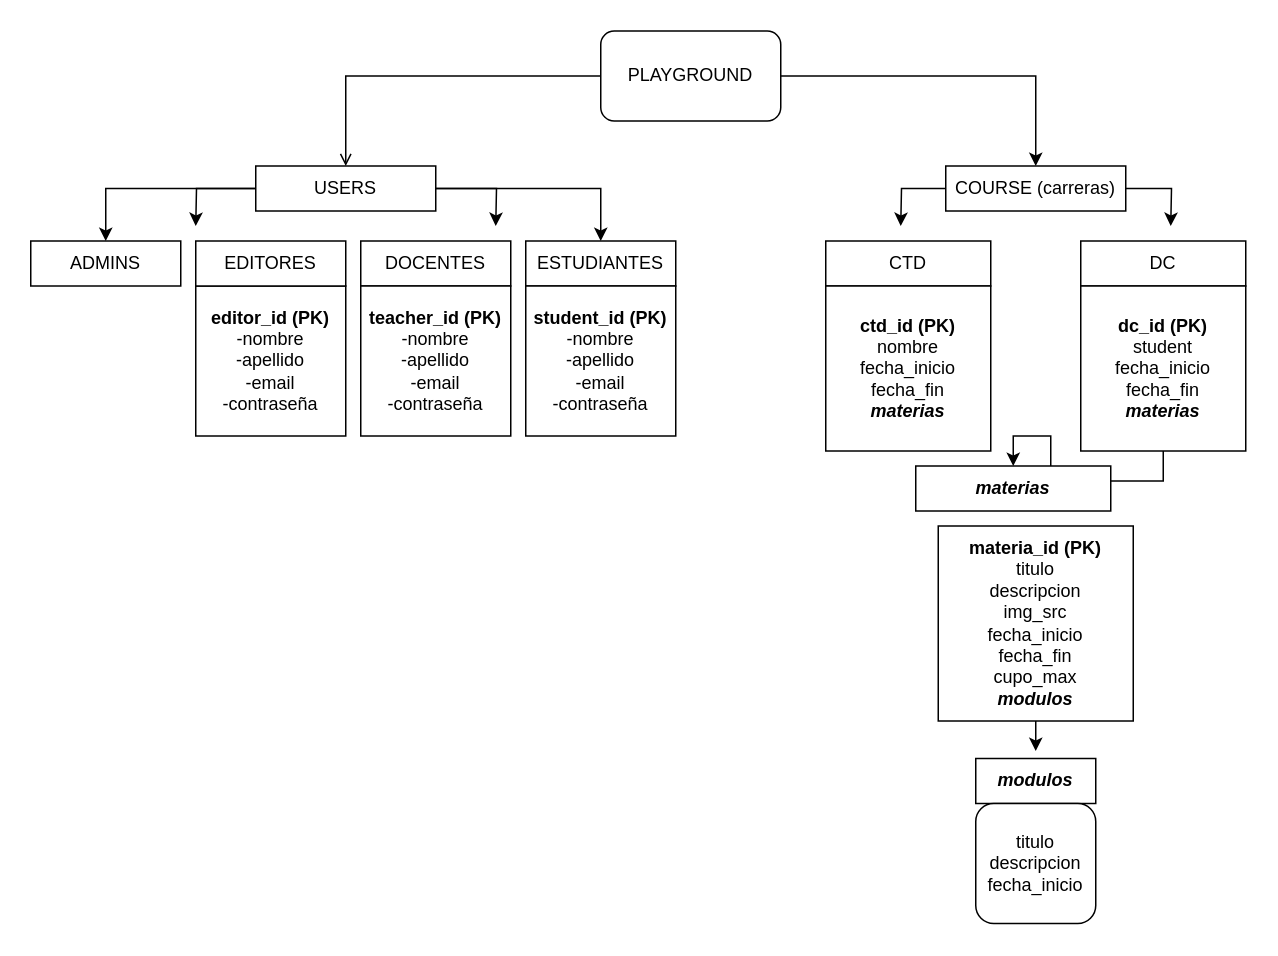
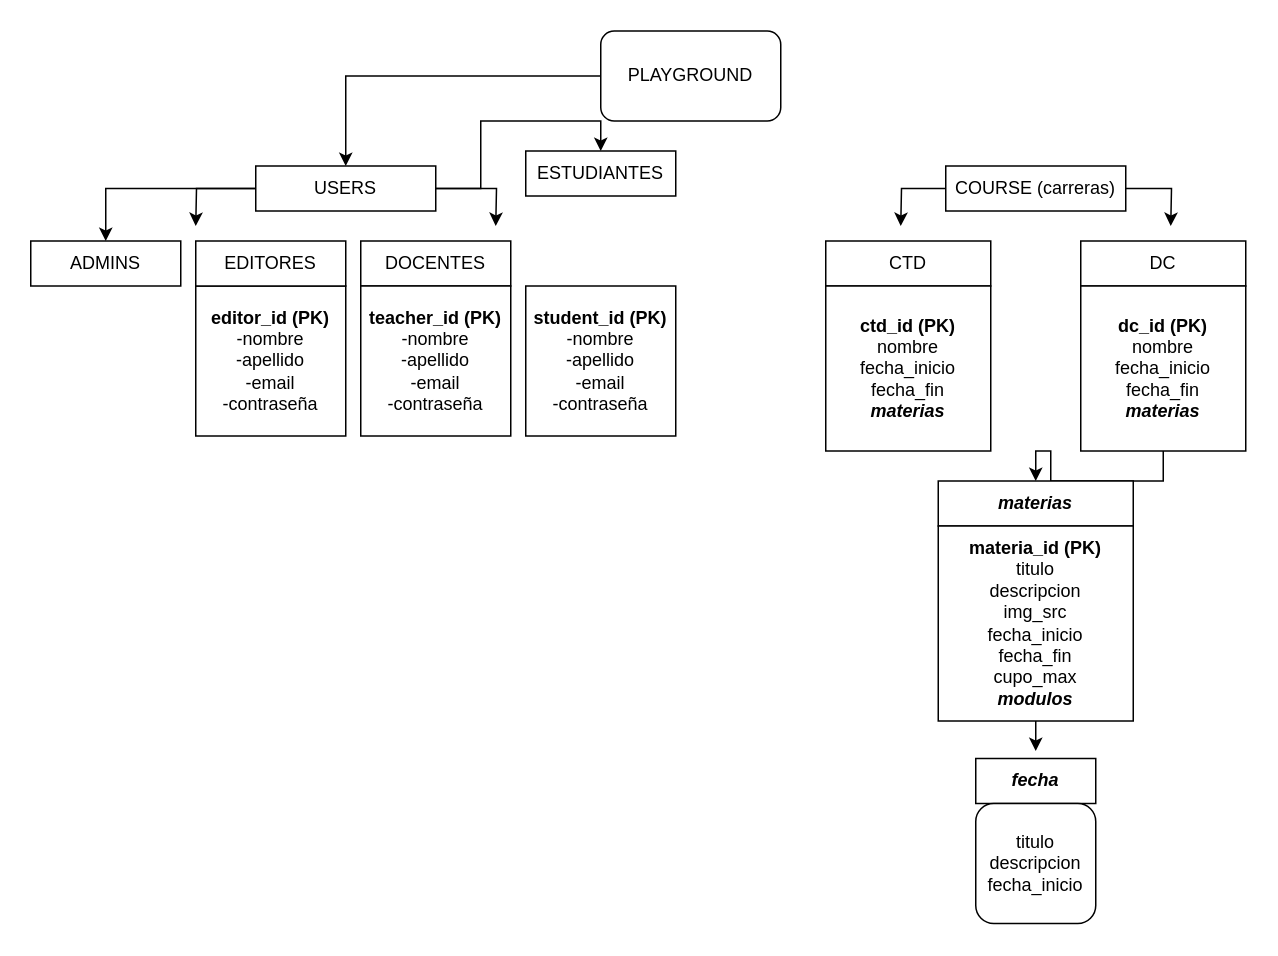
edge "PLAYGROUND" -> "COURSE (carreras)": removed
edge "PLAYGROUND" -> "USERS": arrowhead open -> classic
node "ESTUDIANTES": moved (601, 263) -> (601, 173)
node "dc_id (PK) student fecha_inicio fecha_fin materias": label "dc_id (PK) student fecha_inicio fecha_fin materias" -> "dc_id (PK) nombre fecha_inicio fecha_fin materias"
node "materias": moved (1013, 488) -> (1036, 503)
node "modulos": label "modulos" -> "fecha"
